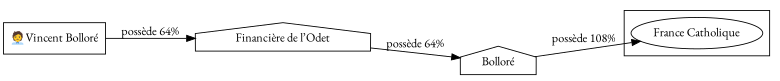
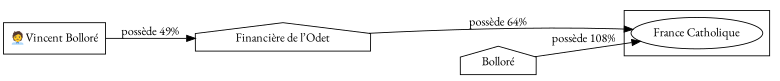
edge "🧑‍💼Vincent Bolloré" -> "Financière de l’Odet": label "possède 64%" -> "possède 49%"
edge "Financière de l’Odet" -> "Bolloré": now "Financière de l’Odet" -> "France Catholique"
